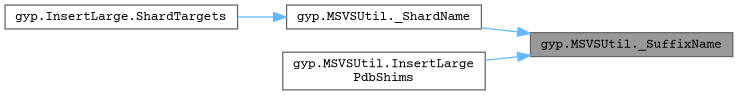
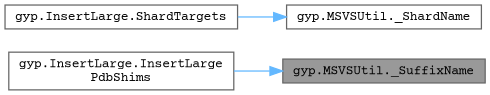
edge "gyp.MSVSUtil._ShardName" -> "gyp.MSVSUtil._SuffixName": removed
node "gyp.MSVSUtil.InsertLarge PdbShims": label "gyp.MSVSUtil.InsertLarge PdbShims" -> "gyp.InsertLarge.InsertLarge PdbShims"
